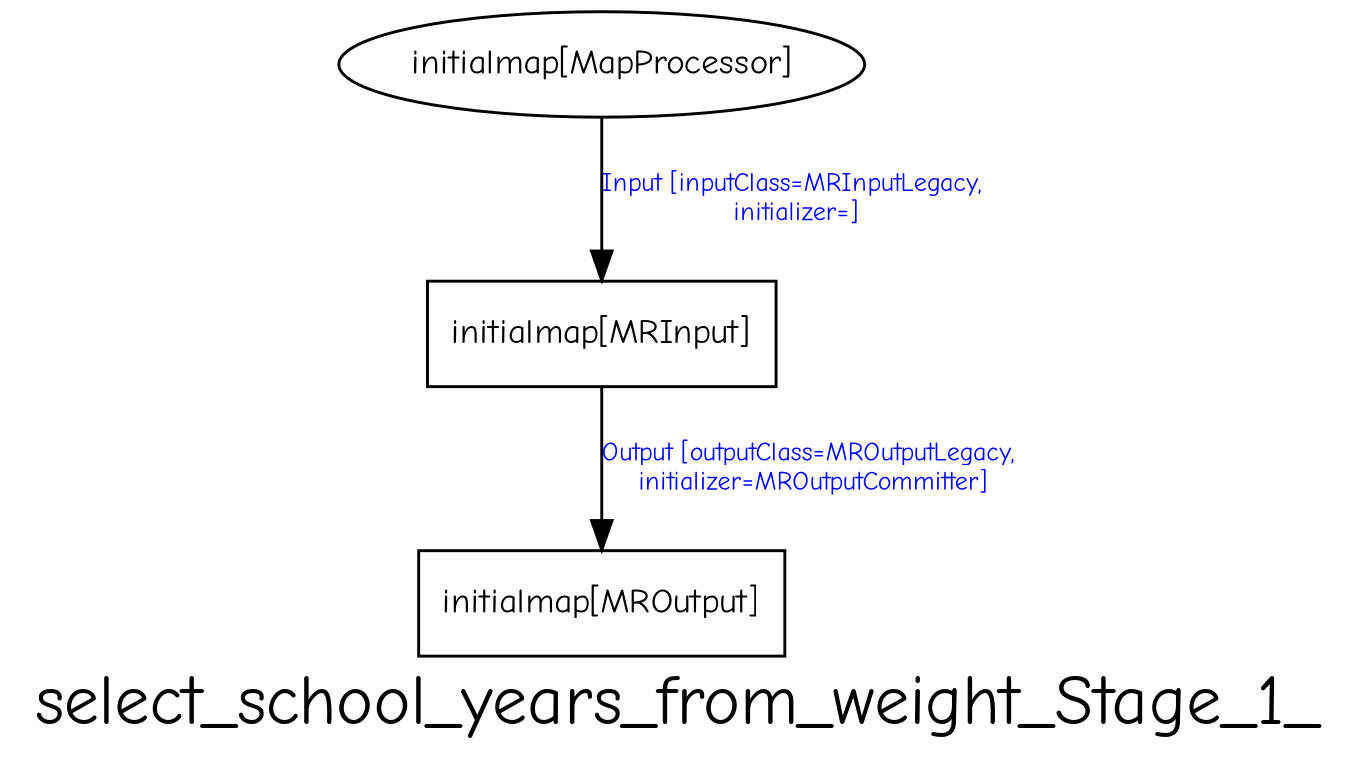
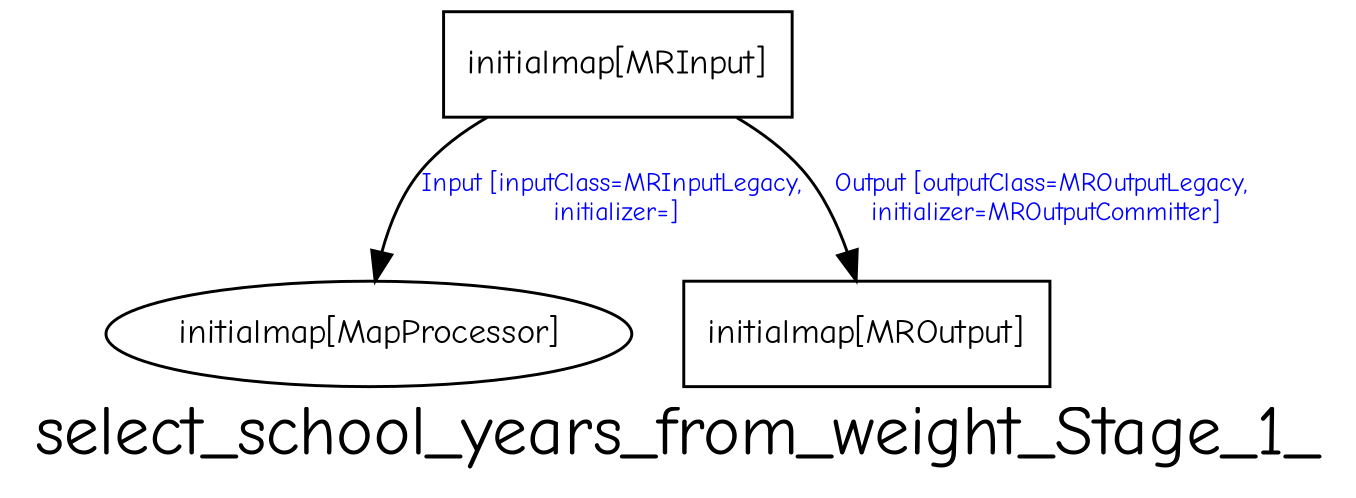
edge "initialmap[MapProcessor]" -> "initialmap[MRInput]": reversed
